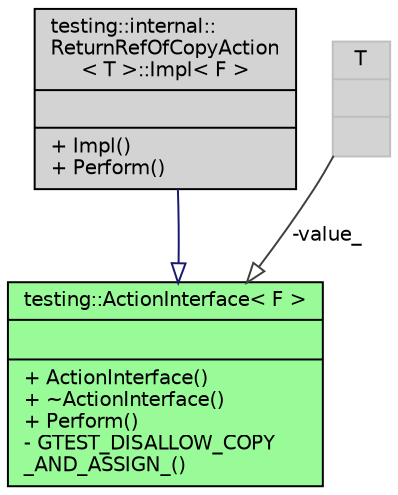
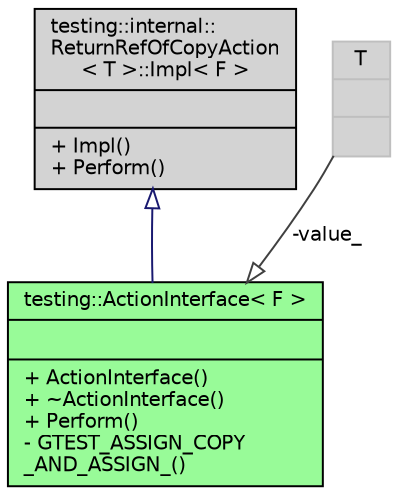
edge "testing::internal::" -> "testing::ActionInterface< F >": reversed
node "testing::ActionInterface< F >": text "- GTEST_DISALLOW_COPY" -> "- GTEST_ASSIGN_COPY"
